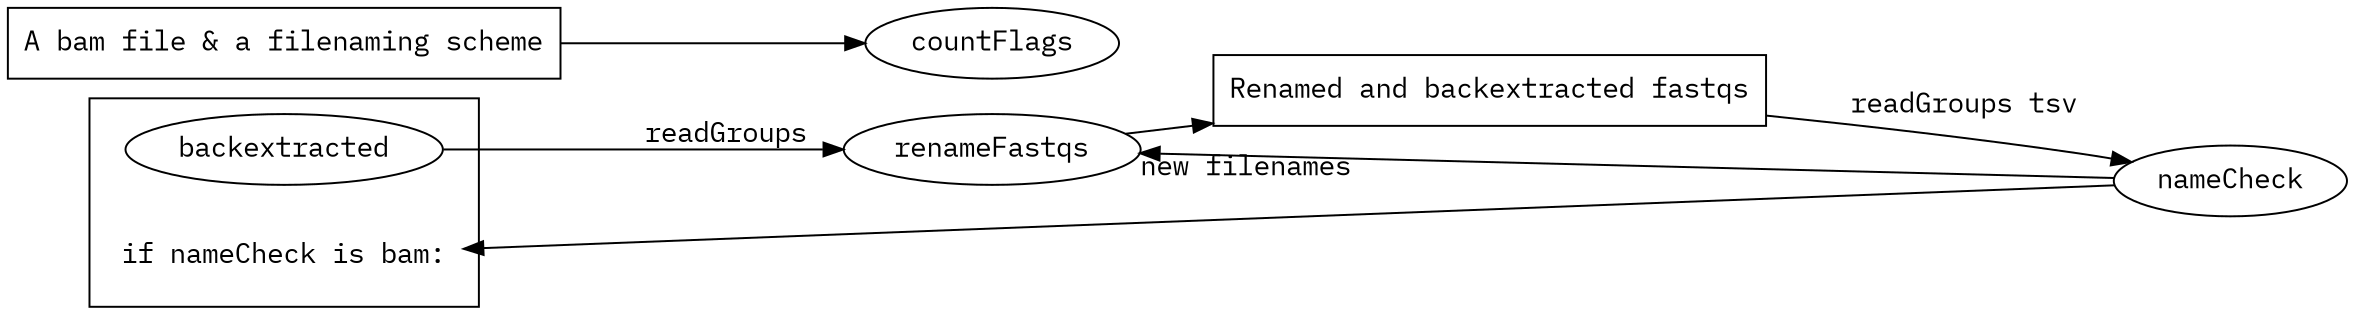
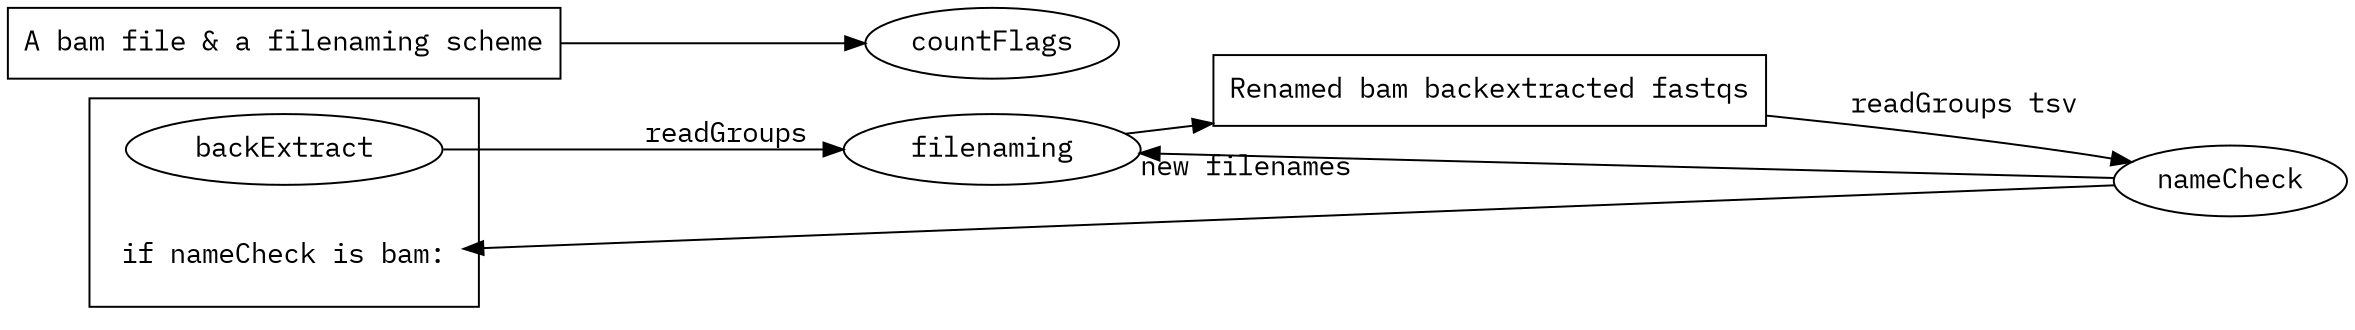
node "Renamed and backextracted fastqs": label "Renamed and backextracted fastqs" -> "Renamed bam backextracted fastqs"
node "backextracted": label "backextracted" -> "backExtract"
node "renameFastqs": label "renameFastqs" -> "filenaming"
